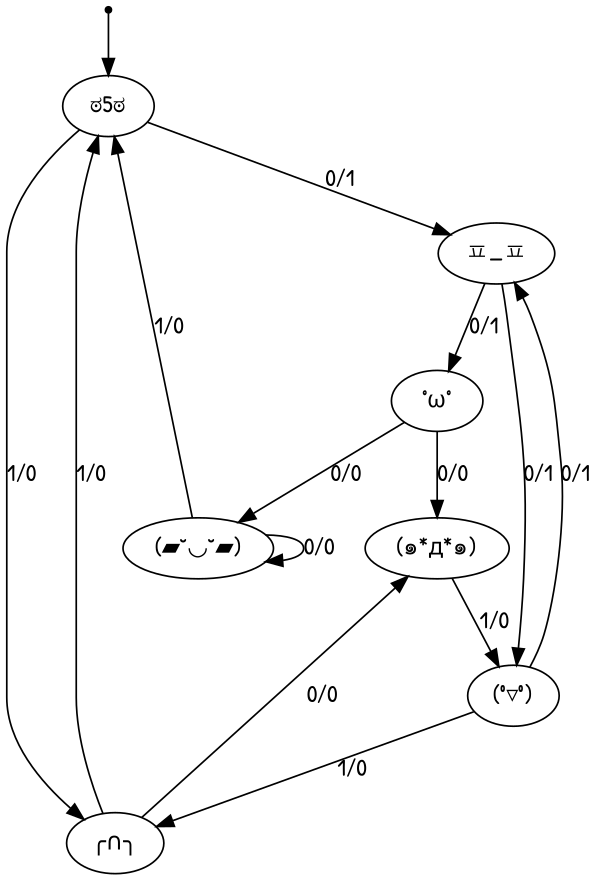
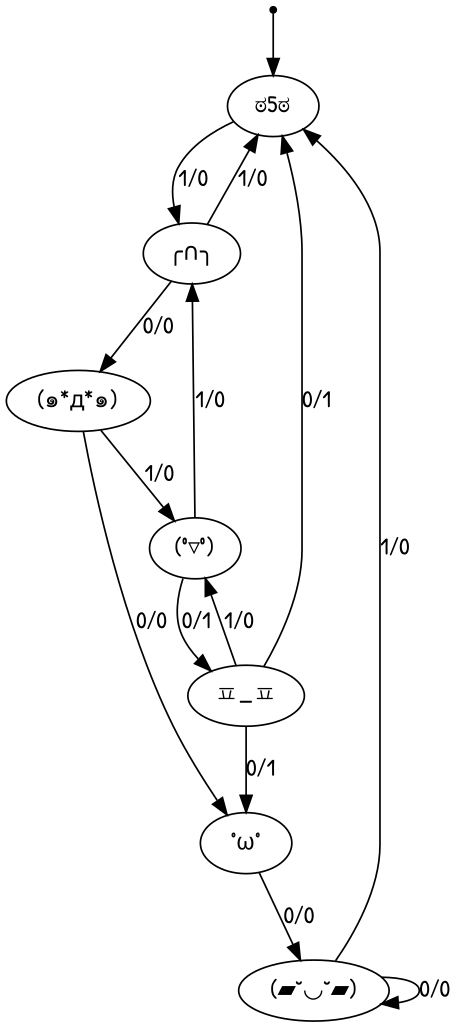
edge "ಠ5ಠ" -> "ㅍ_ㅍ": reversed
edge "°ω°" -> "(๑*д*๑)": reversed
edge "ㅍ_ㅍ" -> "(⁰▿⁰)": label "0/1" -> "1/0"
